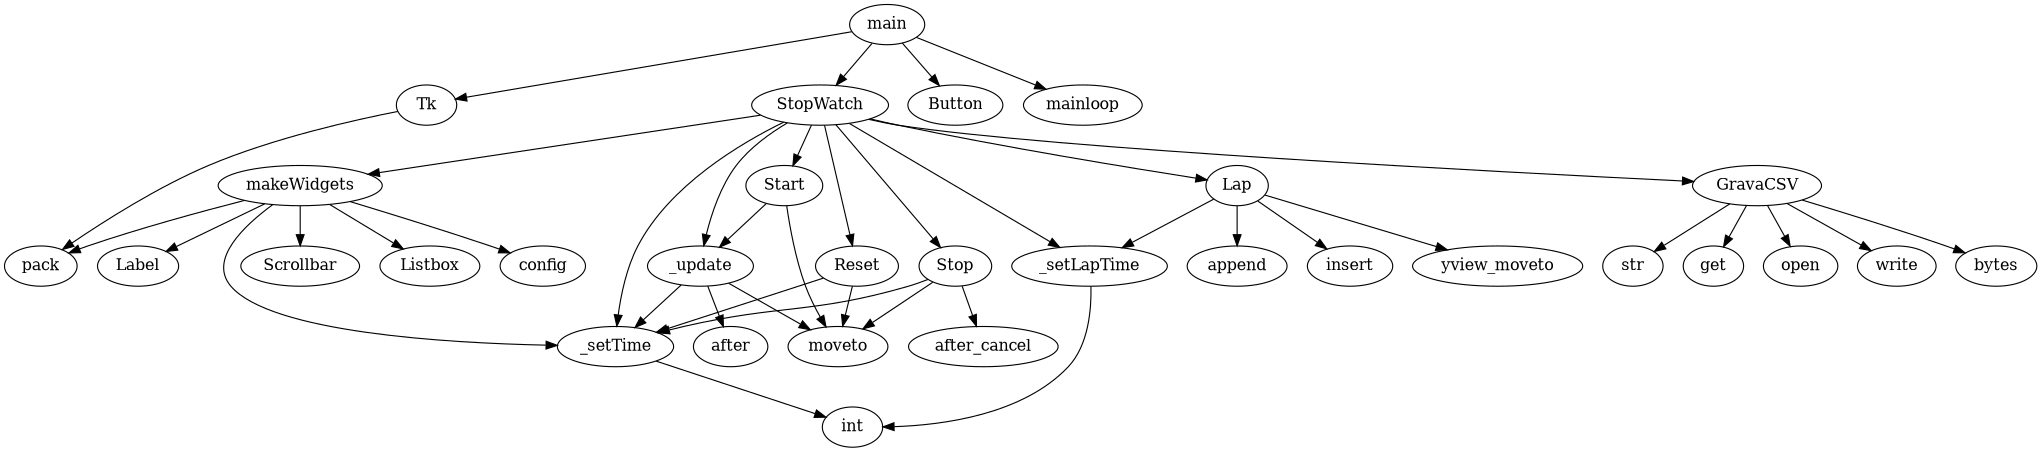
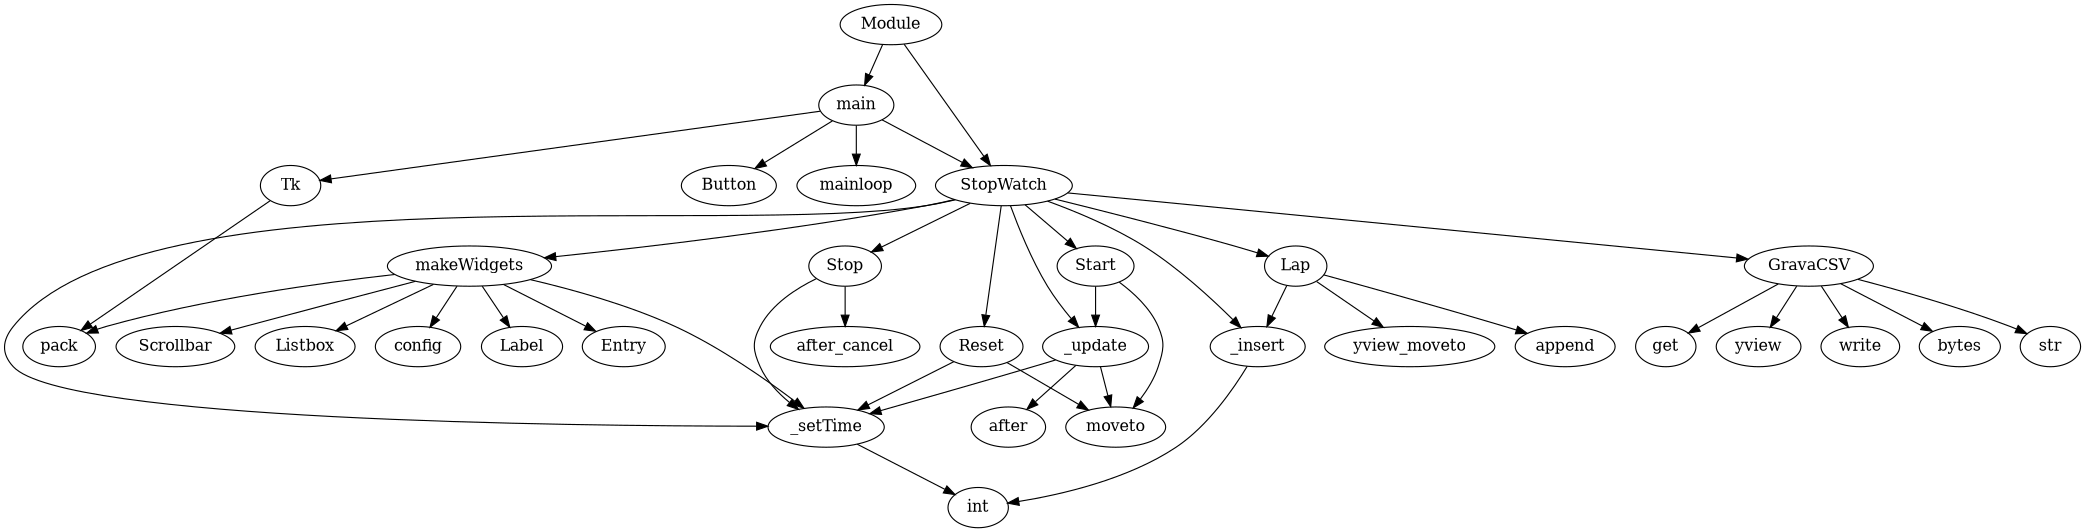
node "Module": added
node "_setLapTime": label "_setLapTime" -> "_insert"
node "insert": removed
node "open": label "open" -> "yview"
edge "Stop" -> "moveto": removed
node "Entry": added
